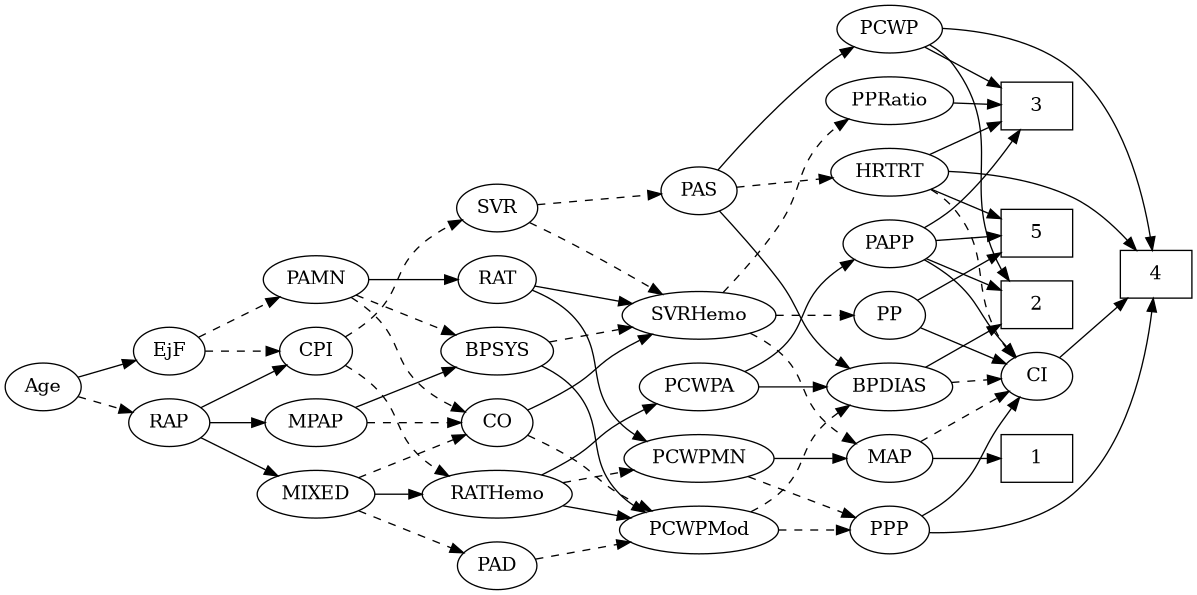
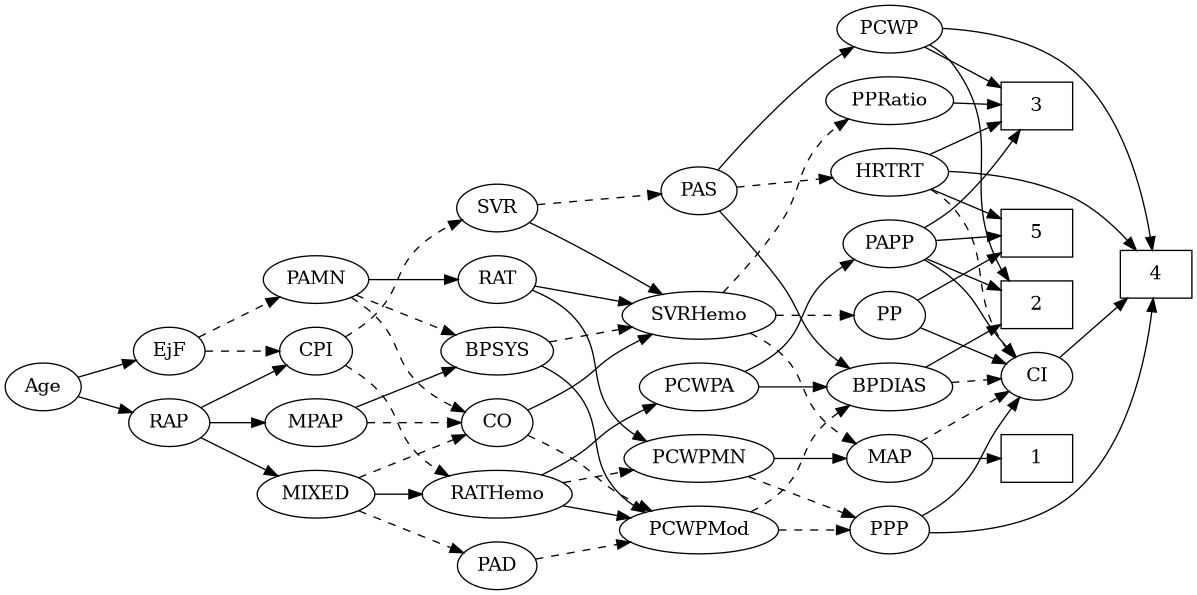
edge "SVR" -> "SVRHemo": style dashed -> solid
edge "Age" -> "RAP": style dashed -> solid
